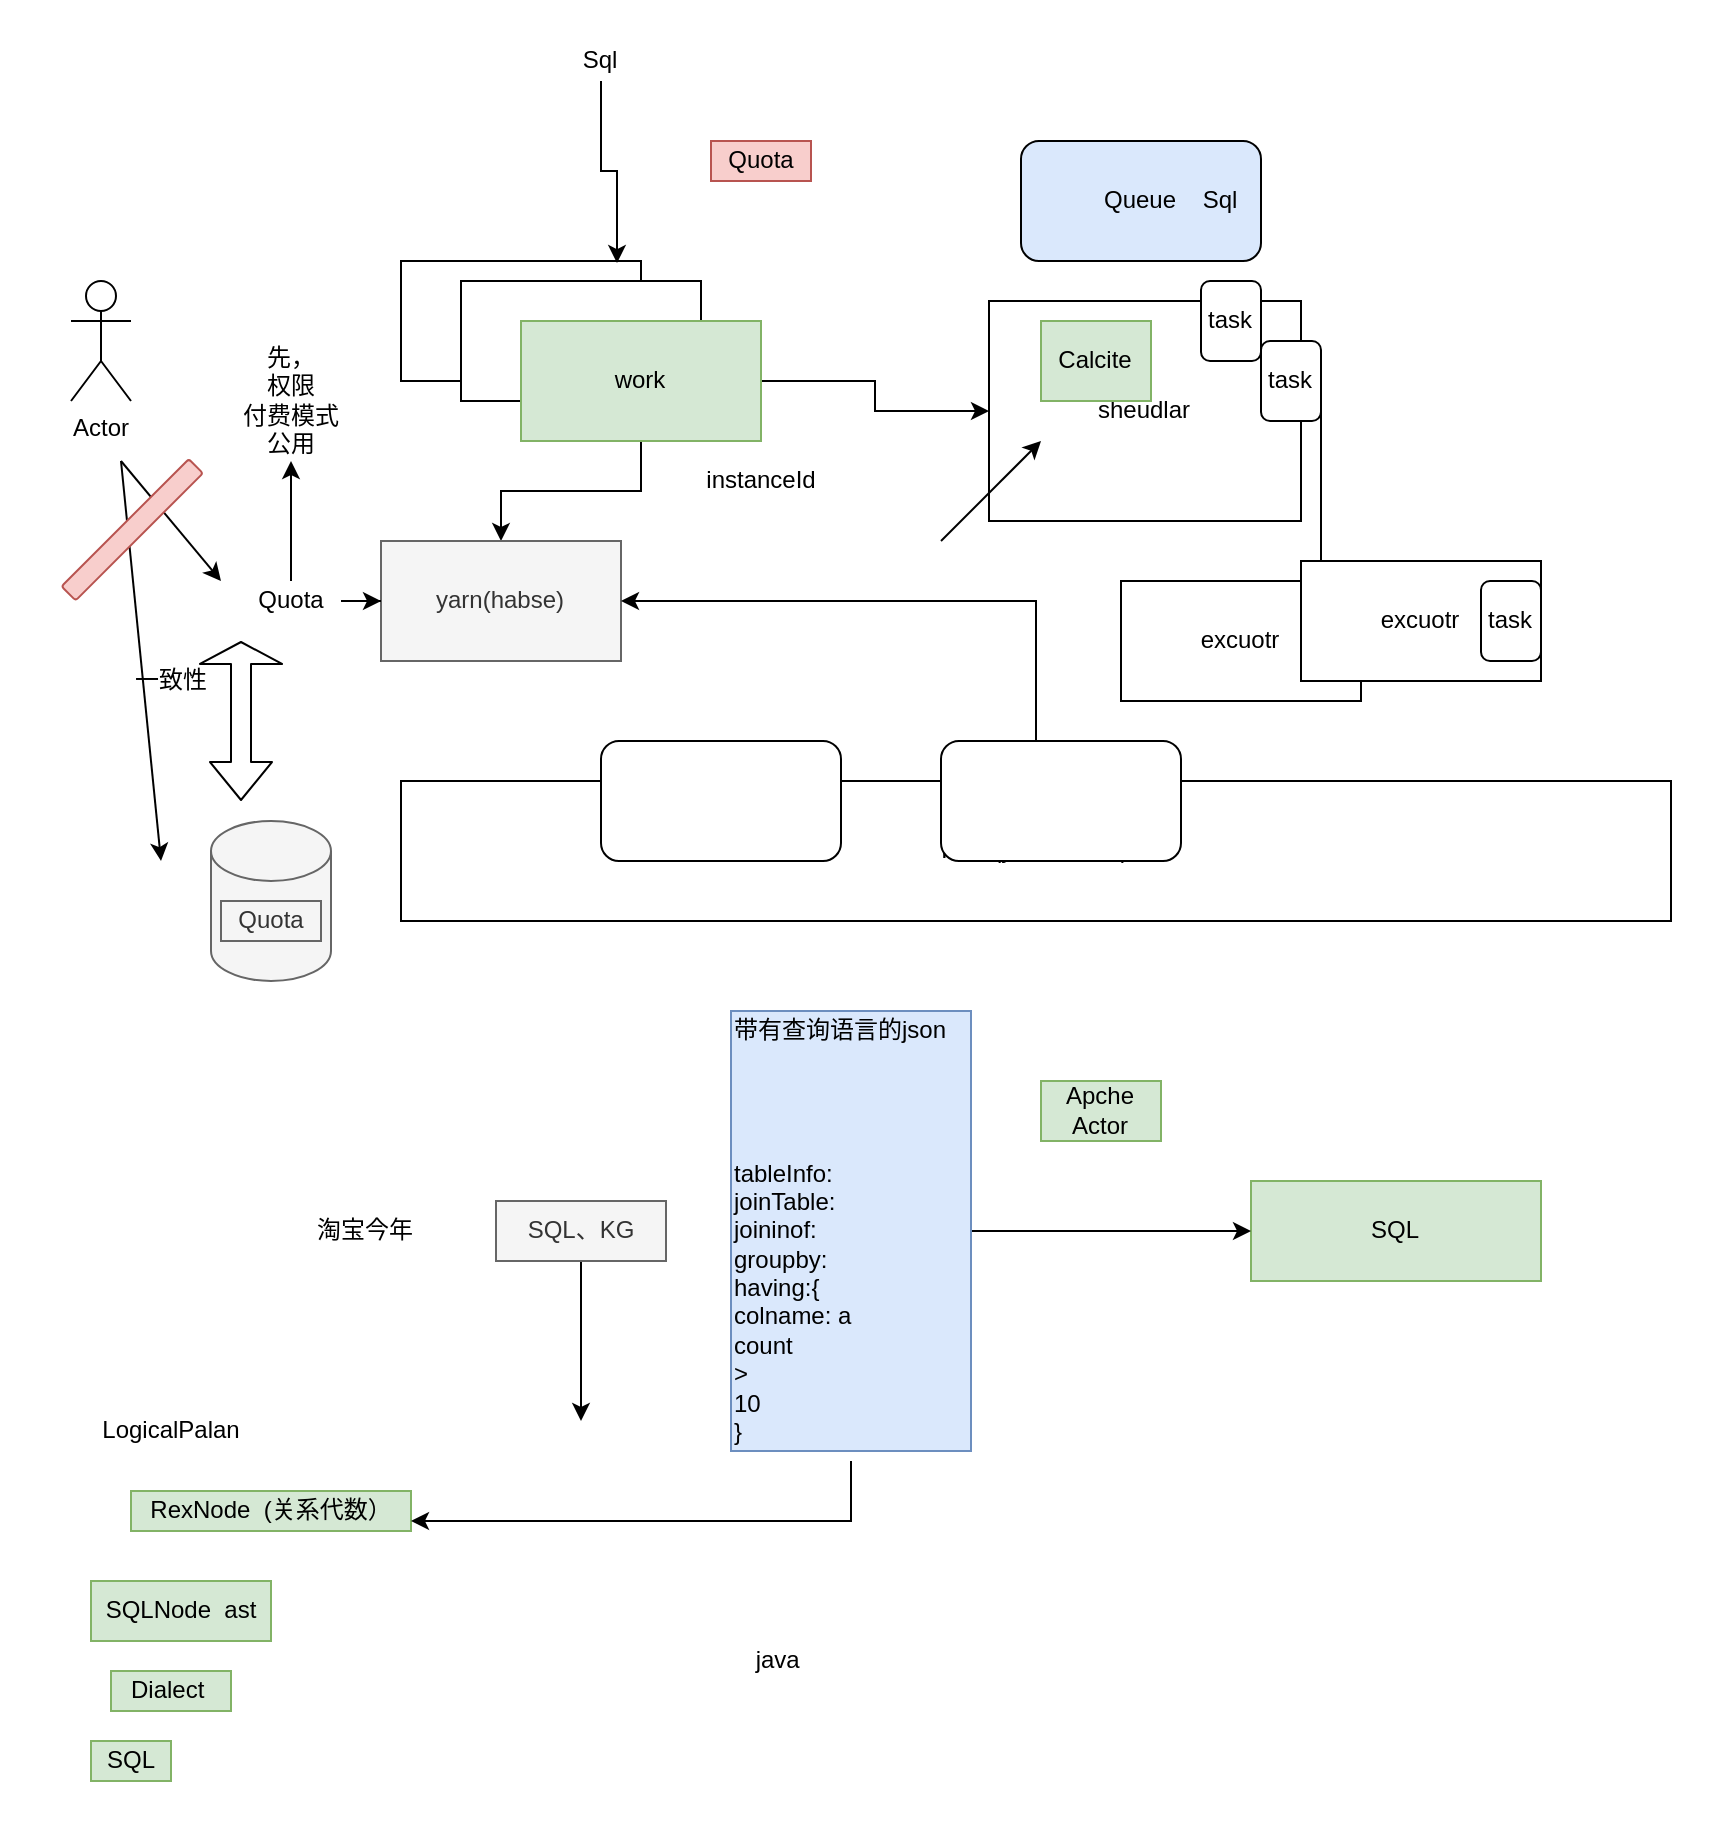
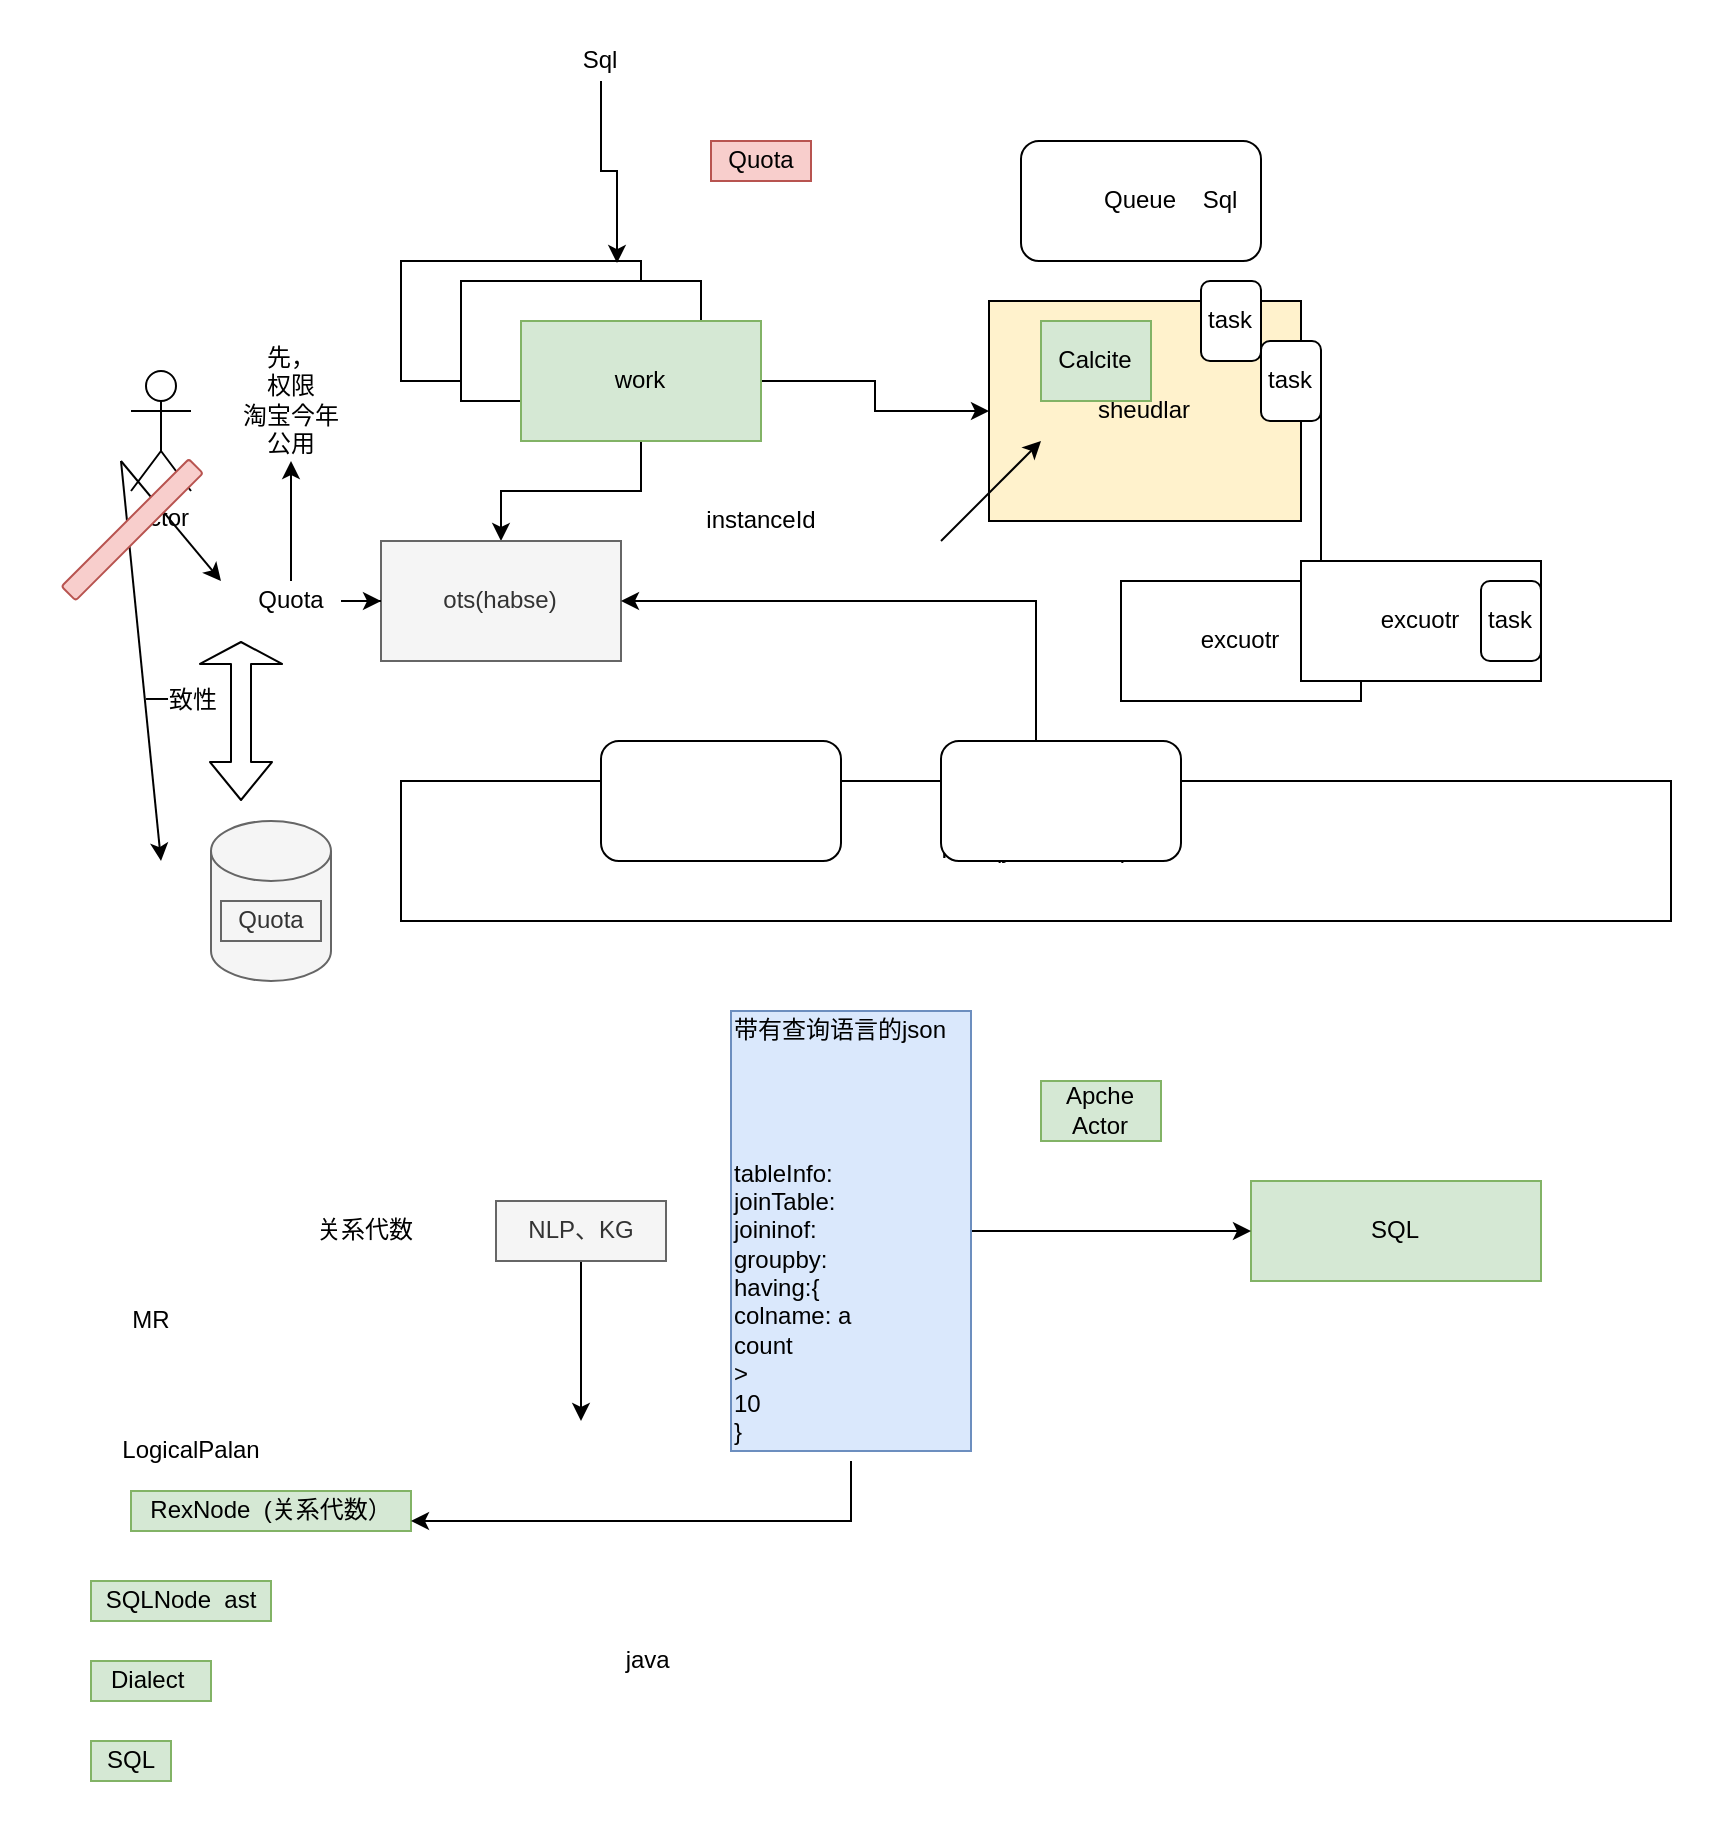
node "Queue": fillcolor #dae8fc -> #ffffff
node "Actor": moved (101, 341) -> (161, 431)
node "先， 权限 付费模式 公用": label "先， 权限 付费模式 公用" -> "先， 权限 淘宝今年 公用"
node "sheudlar": fillcolor #ffffff -> #fff2cc
node "instanceId": moved (761, 481) -> (761, 521)
node "yarn(habse)": label "yarn(habse)" -> "ots(habse)"
node "一致性": moved (171, 681) -> (181, 701)
node "淘宝今年": label "淘宝今年" -> "关系代数"
node "SQL、KG": label "SQL、KG" -> "NLP、KG"
node "MR": added
node "LogicalPalan": moved (171, 1431) -> (191, 1451)
node "SQLNode ast": size 180x60 -> 180x40
node "java": moved (781, 1661) -> (651, 1661)
node "Dialect": moved (171, 1691) -> (151, 1681)
